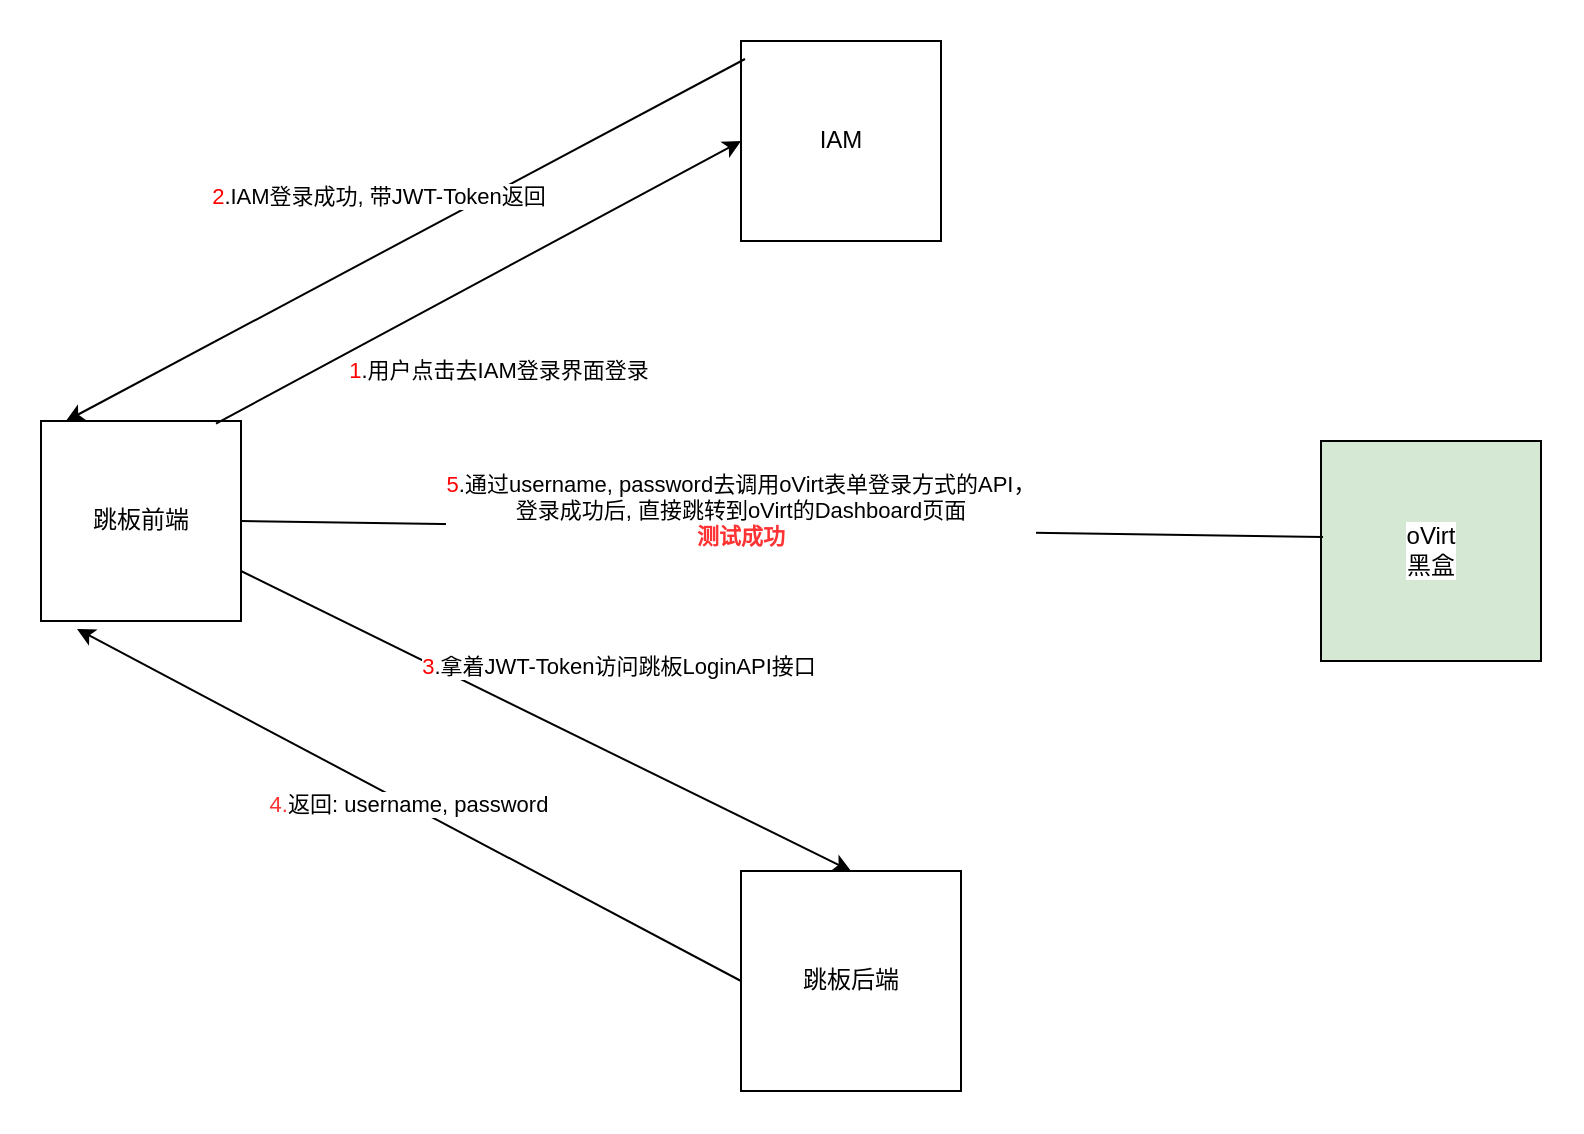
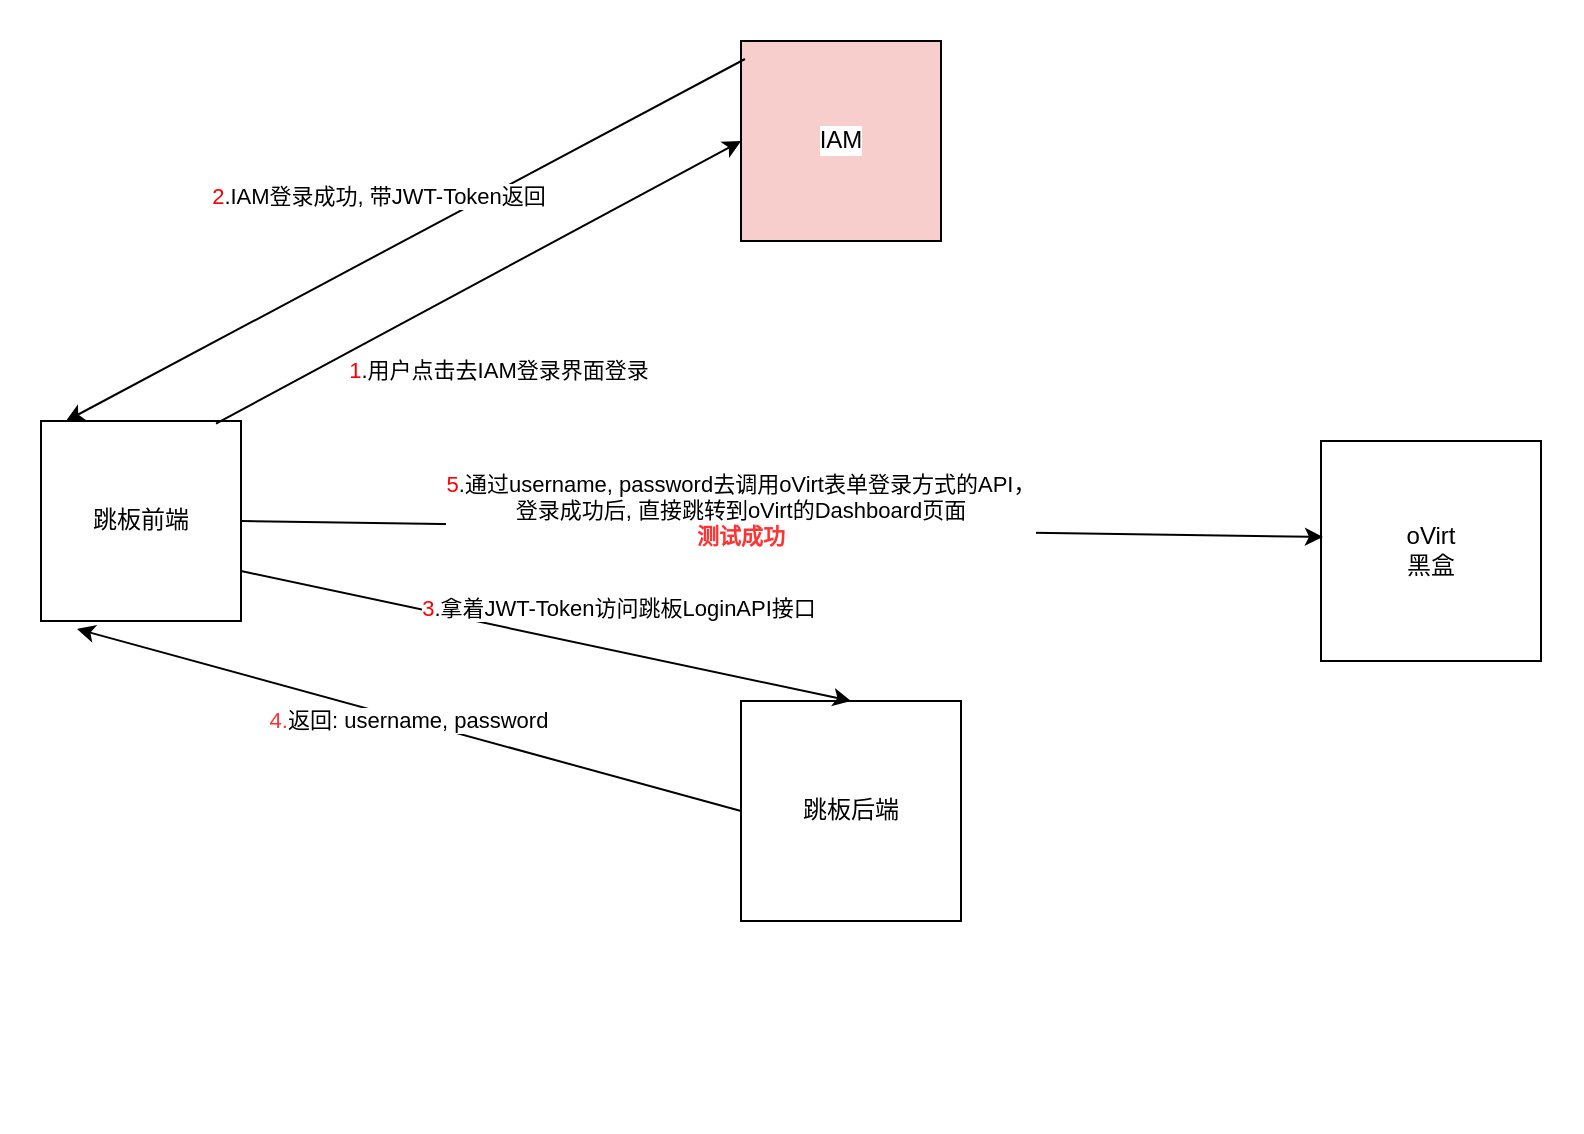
node "IAM": fillcolor #ffffff -> #f8cecc
edge "跳板前端" -- "oVirt 黑盒": arrowhead none -> classic
node "oVirt 黑盒": fillcolor #d5e8d4 -> #ffffff
node "跳板后端": moved (851, 981) -> (851, 811)
